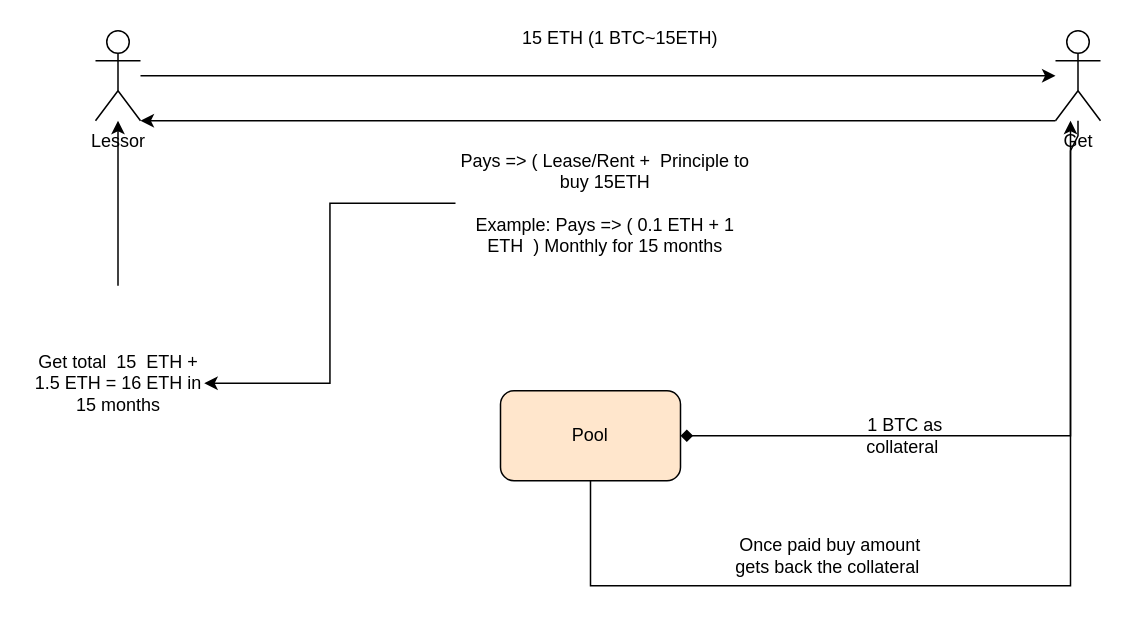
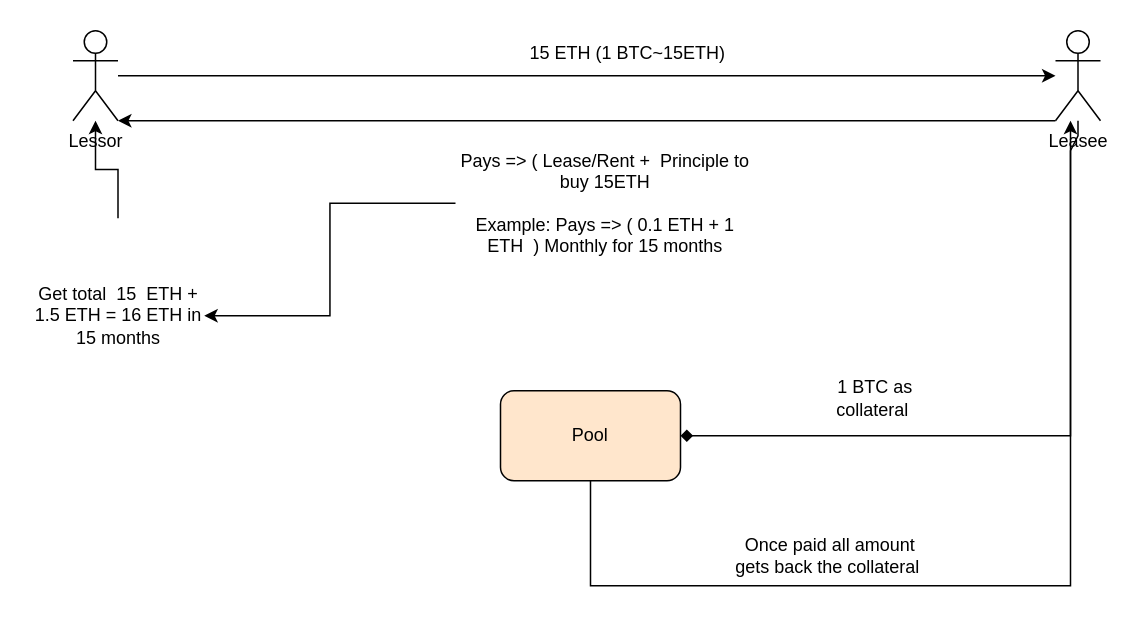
node "15 ETH (1 BTC~15ETH)": moved (620, 38) -> (628, 53)
node "Lessor": moved (118, 76) -> (95, 76)
node "Get": label "Get" -> "Leasee"
node "Get total 15 ETH + 1.5 ETH = 16 ETH in 15 months": moved (118, 383) -> (118, 316)
node "1 BTC as collateral": moved (905, 436) -> (875, 398)
node "Once paid buy amount gets back the collateral": label "Once paid buy amount gets back the collateral" -> "Once paid all amount gets back the collateral"
